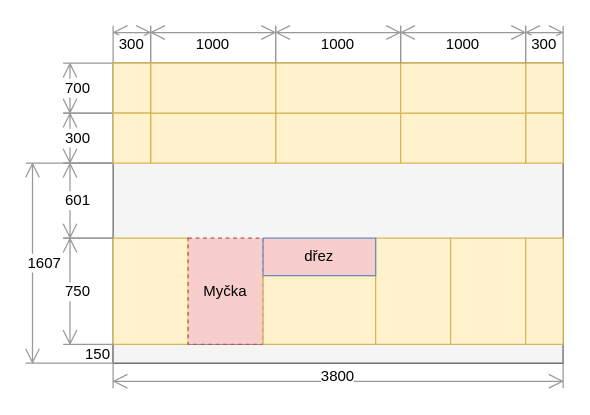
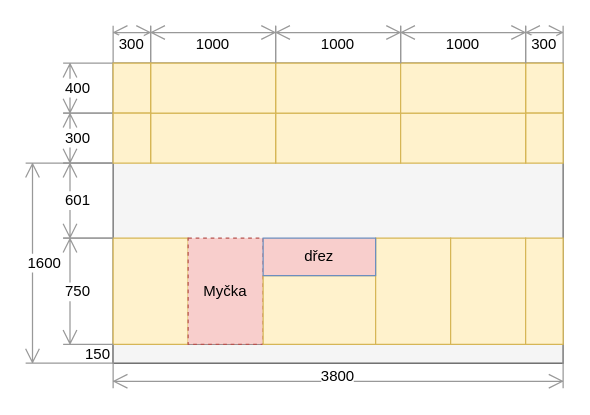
node "700": label "700" -> "400"
node "1607": label "1607" -> "1600"
